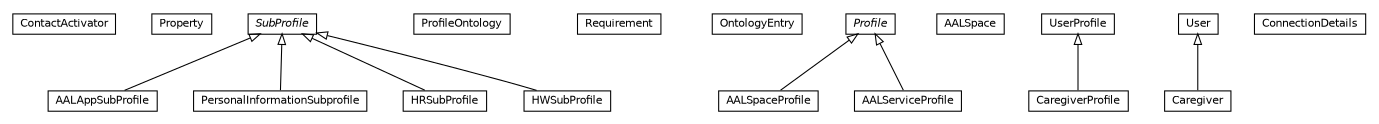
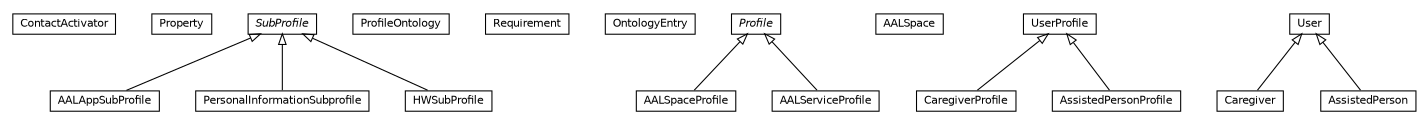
node "ConnectionDetails": removed
node "HRSubProfile": removed
node "AssistedPersonProfile": added
node "AssistedPerson": added
